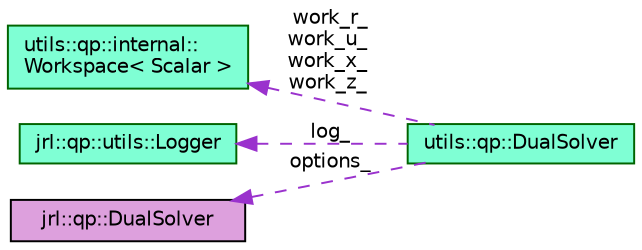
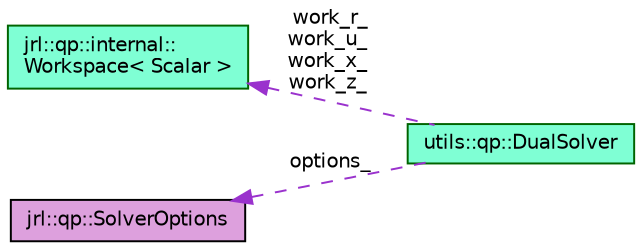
node "utils::qp::internal:: Workspace< Scalar >": label "utils::qp::internal:: Workspace< Scalar >" -> "jrl::qp::internal:: Workspace< Scalar >"
node "jrl::qp::utils::Logger": removed
node "jrl::qp::DualSolver": label "jrl::qp::DualSolver" -> "jrl::qp::SolverOptions"
